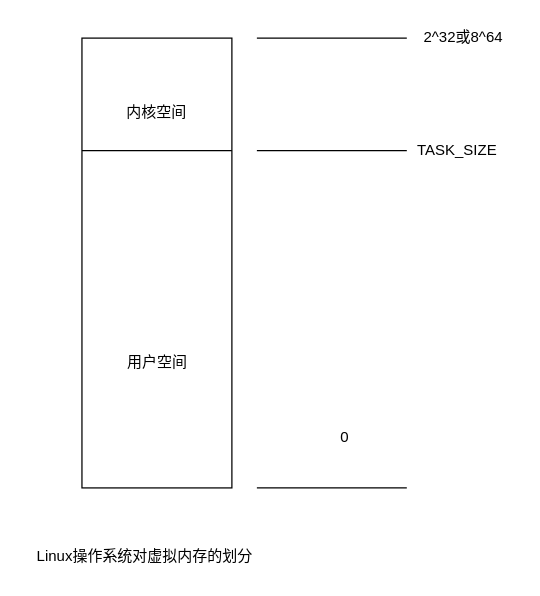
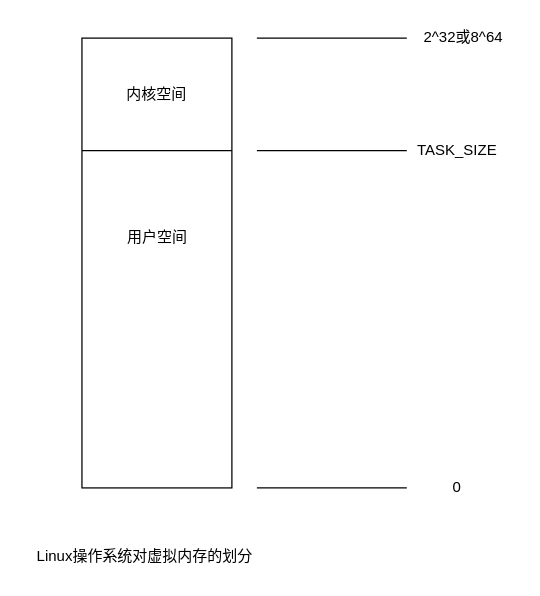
node "内核空间": moved (157, 113) -> (157, 94)
node "用户空间": moved (157, 363) -> (157, 238)
node "0": moved (344, 438) -> (457, 488)
